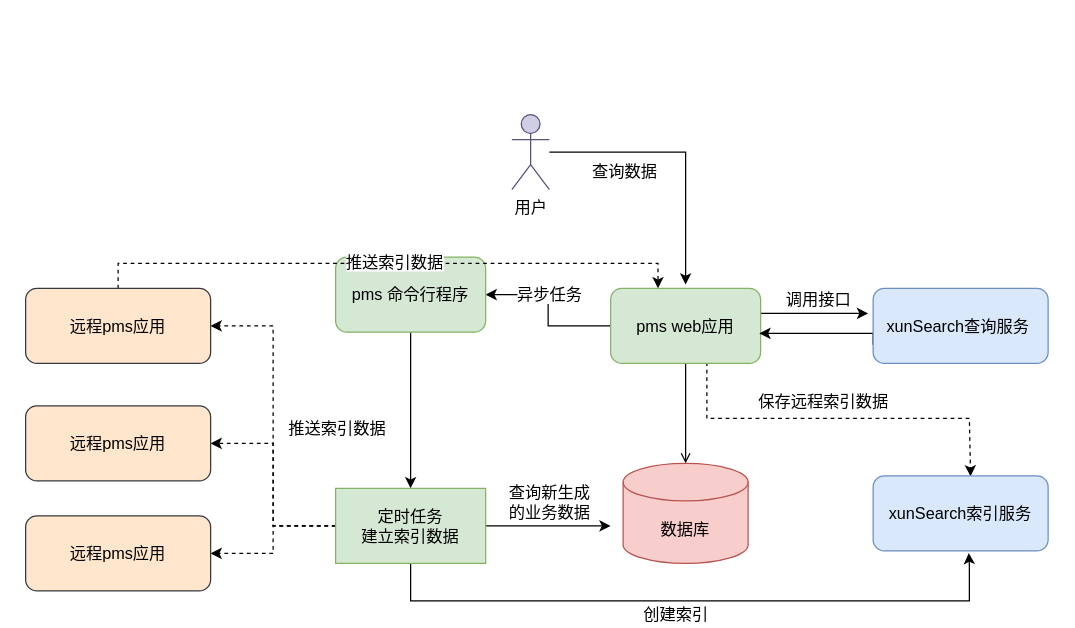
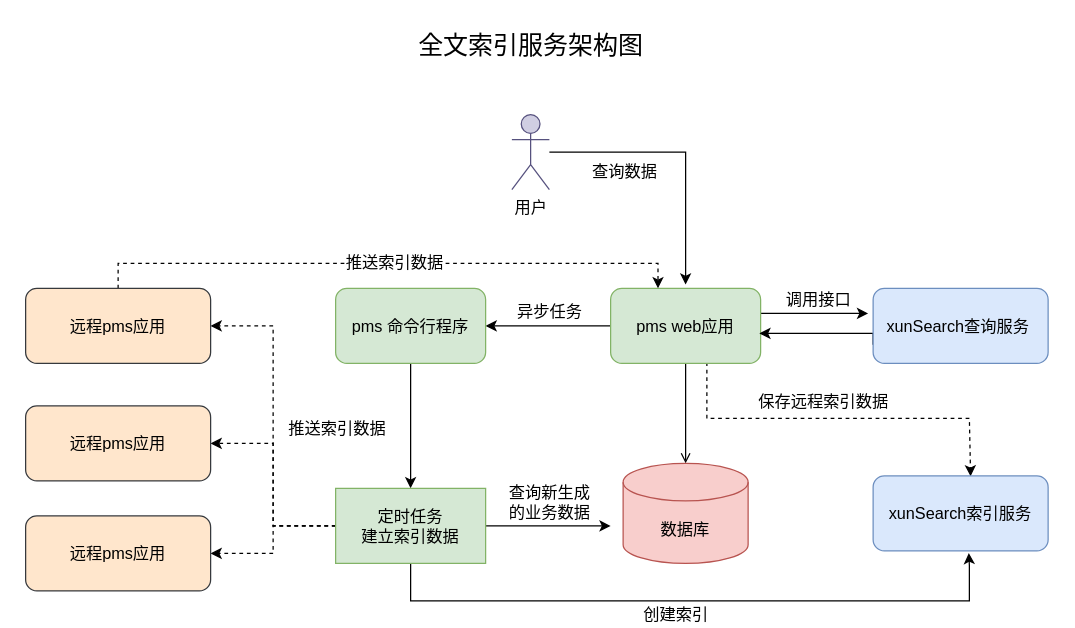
node "全文索引服务架构图": added
node "pms 命令行程序": moved (411, 294) -> (411, 326)
